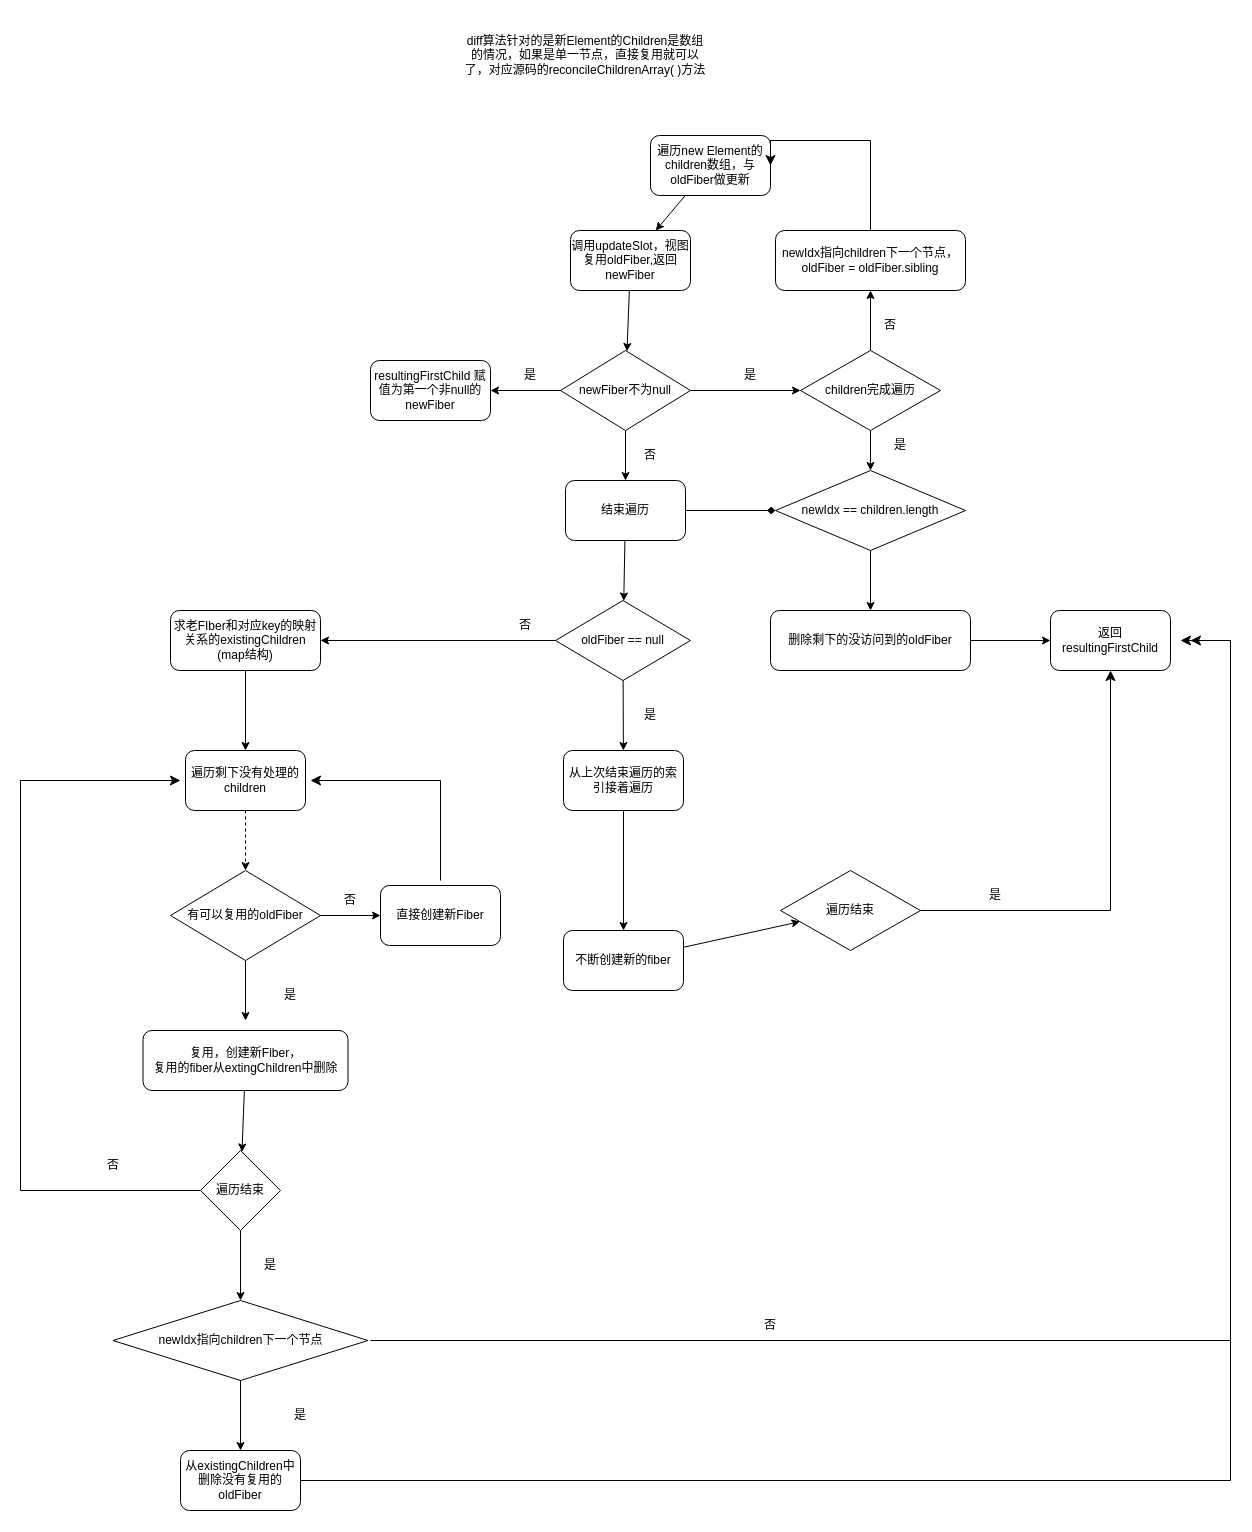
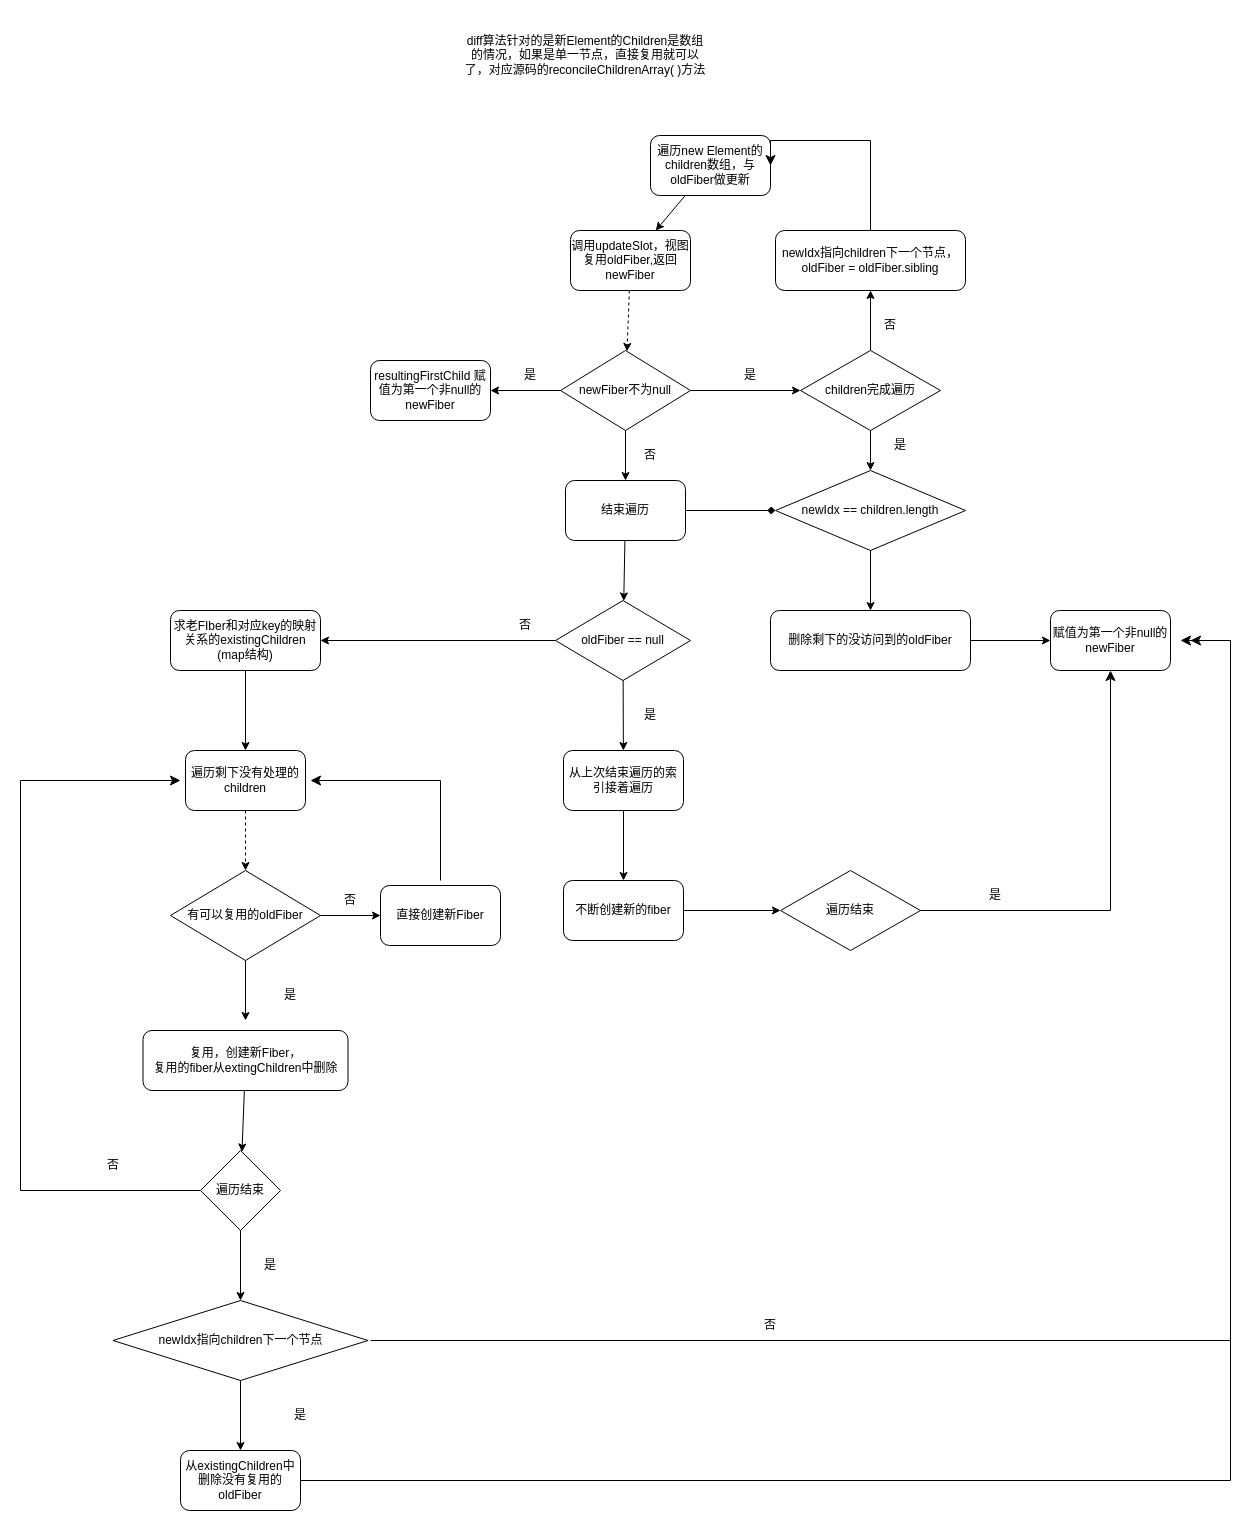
edge "调用updateSlot，视图复用oldFiber,返回newFiber" -> "newFiber不为null": style solid -> dashed
node "返回resultingFirstChild": label "返回resultingFirstChild" -> "赋值为第一个非null的newFiber"
node "不断创建新的fiber": moved (624, 961) -> (624, 911)
